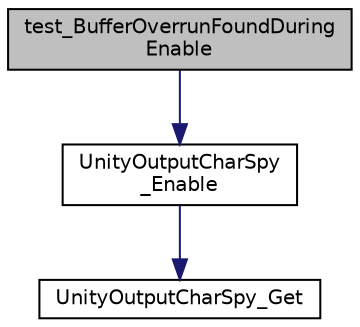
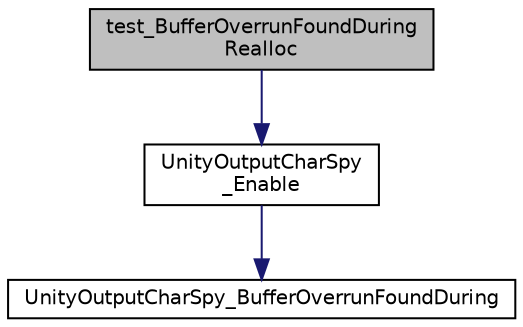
node "test_BufferOverrunFoundDuring Enable": label "test_BufferOverrunFoundDuring Enable" -> "test_BufferOverrunFoundDuring Realloc"
node "UnityOutputCharSpy_Get": label "UnityOutputCharSpy_Get" -> "UnityOutputCharSpy_BufferOverrunFoundDuring"
